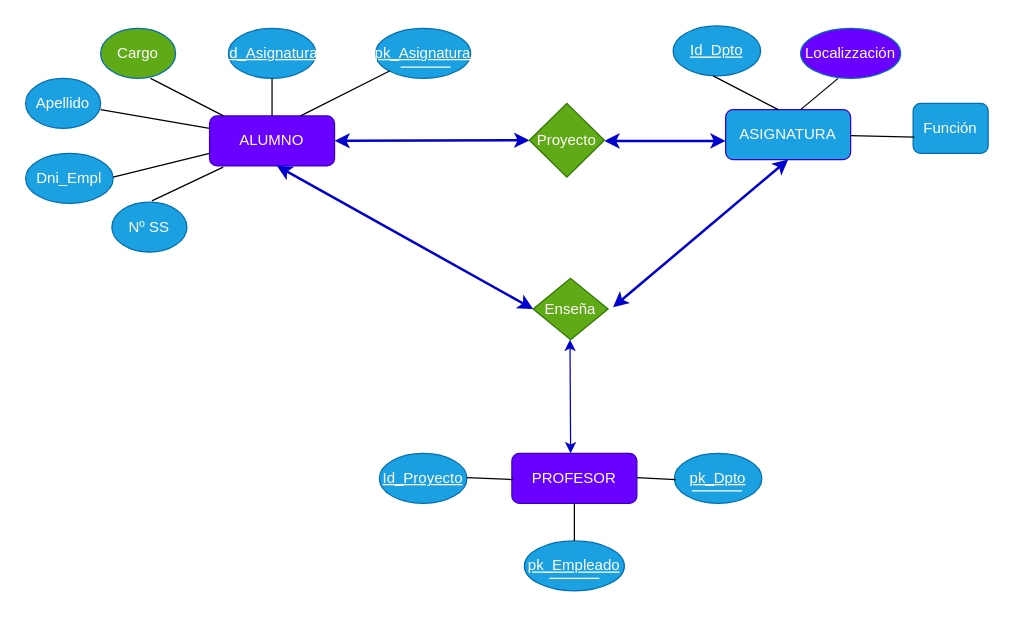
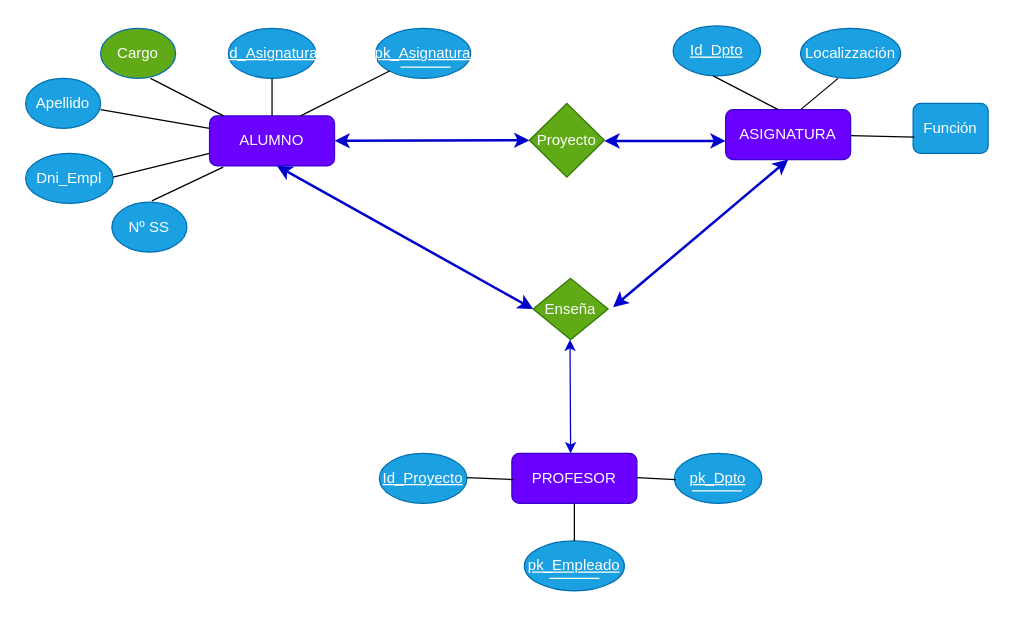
node "Localizzación": fillcolor #6a00ff -> #1ba1e2
node "ASIGNATURA": fillcolor #1ba1e2 -> #6a00ff
